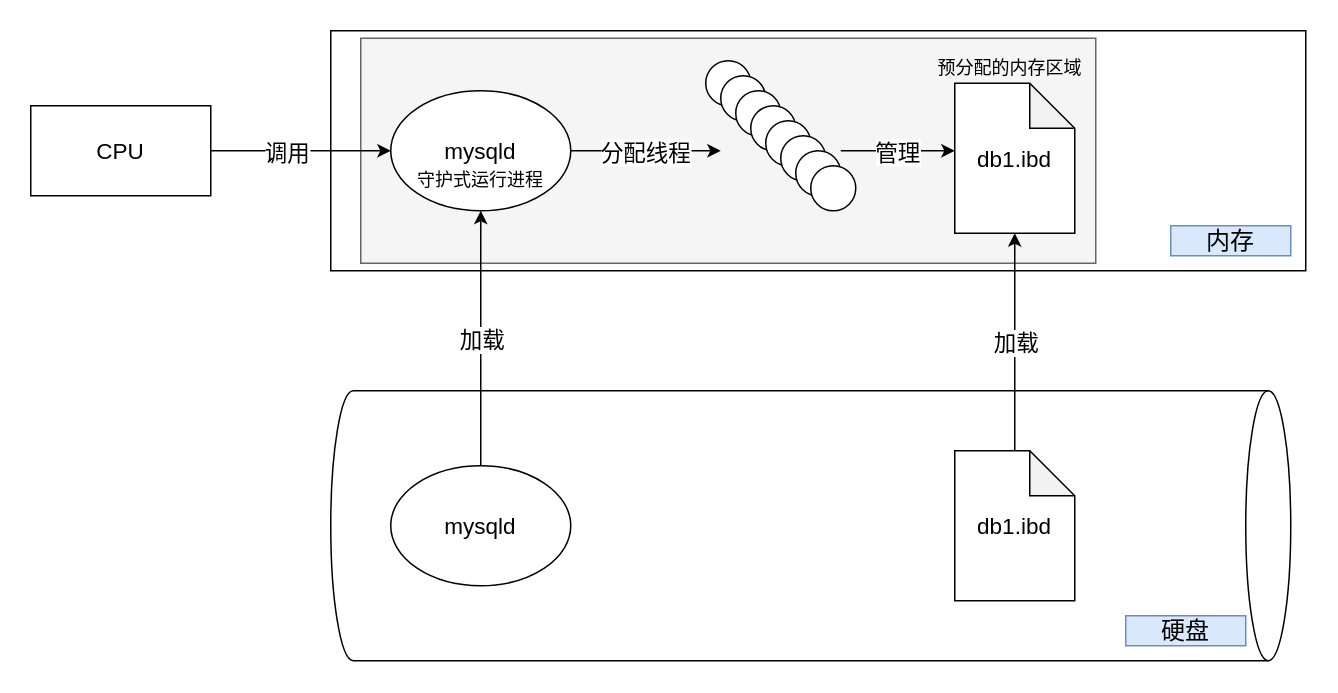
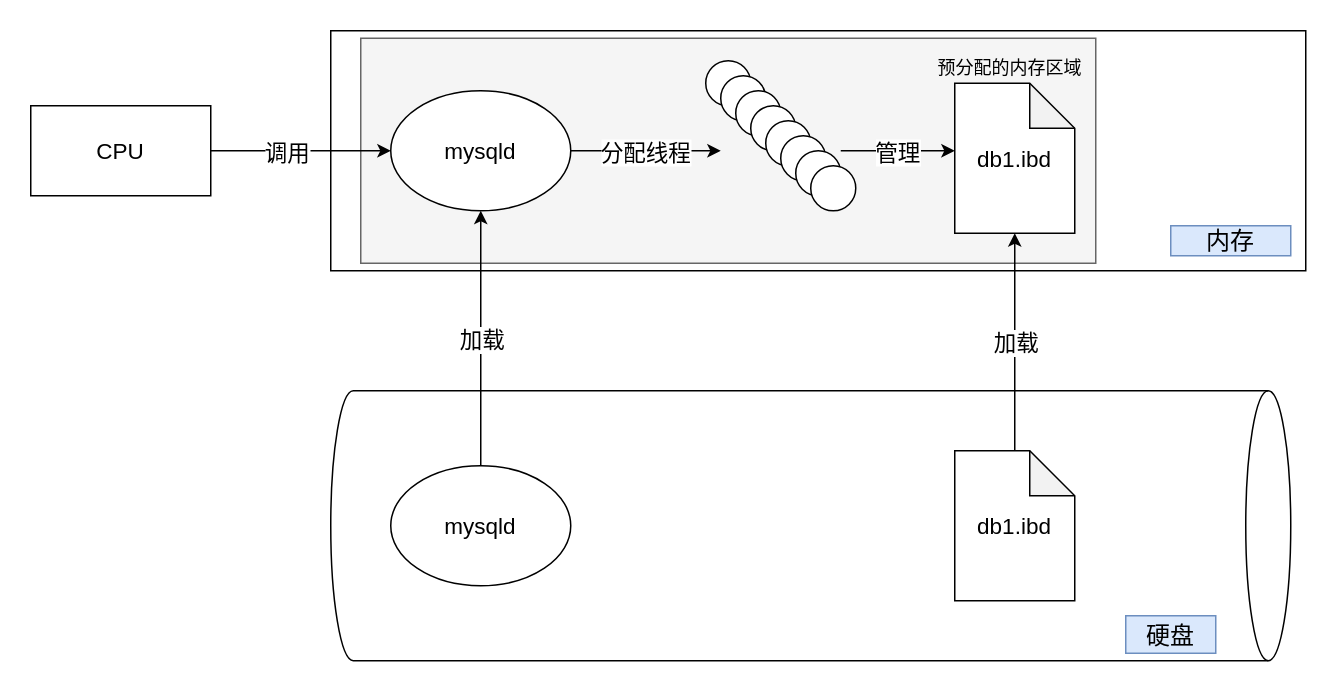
node "守护式运行进程": removed
node "硬盘": size 120x30 -> 90x38
